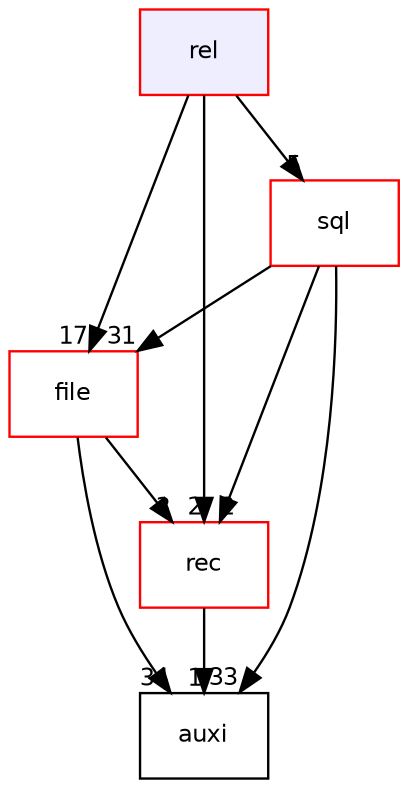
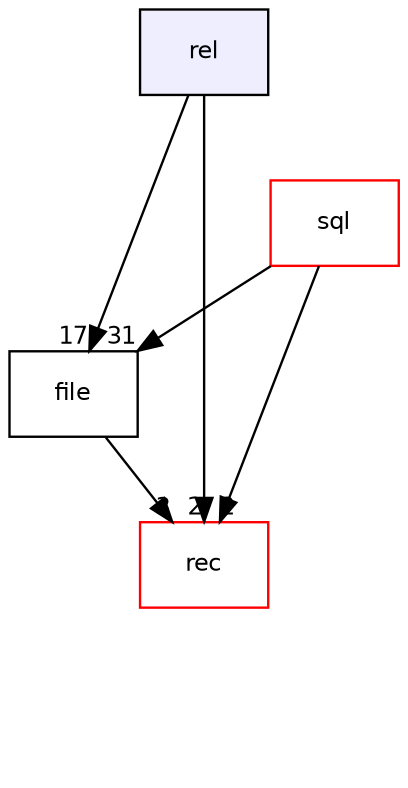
node "rel": color red -> black
edge "rel" -> "sql": removed
node "file": color red -> black
node "auxi": removed
